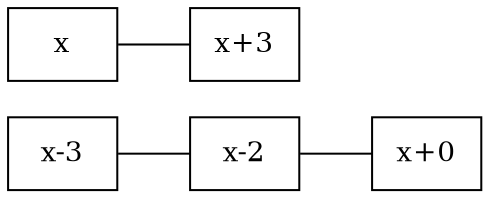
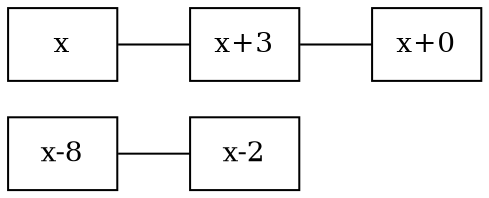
node "x-3": label "x-3" -> "x-8"
edge "x-2" -- "x+0": now "x+3" -- "x+0"
